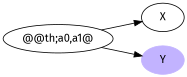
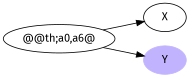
node "@@th;a0,a1@": label "@@th;a0,a1@" -> "@@th;a0,a6@"
